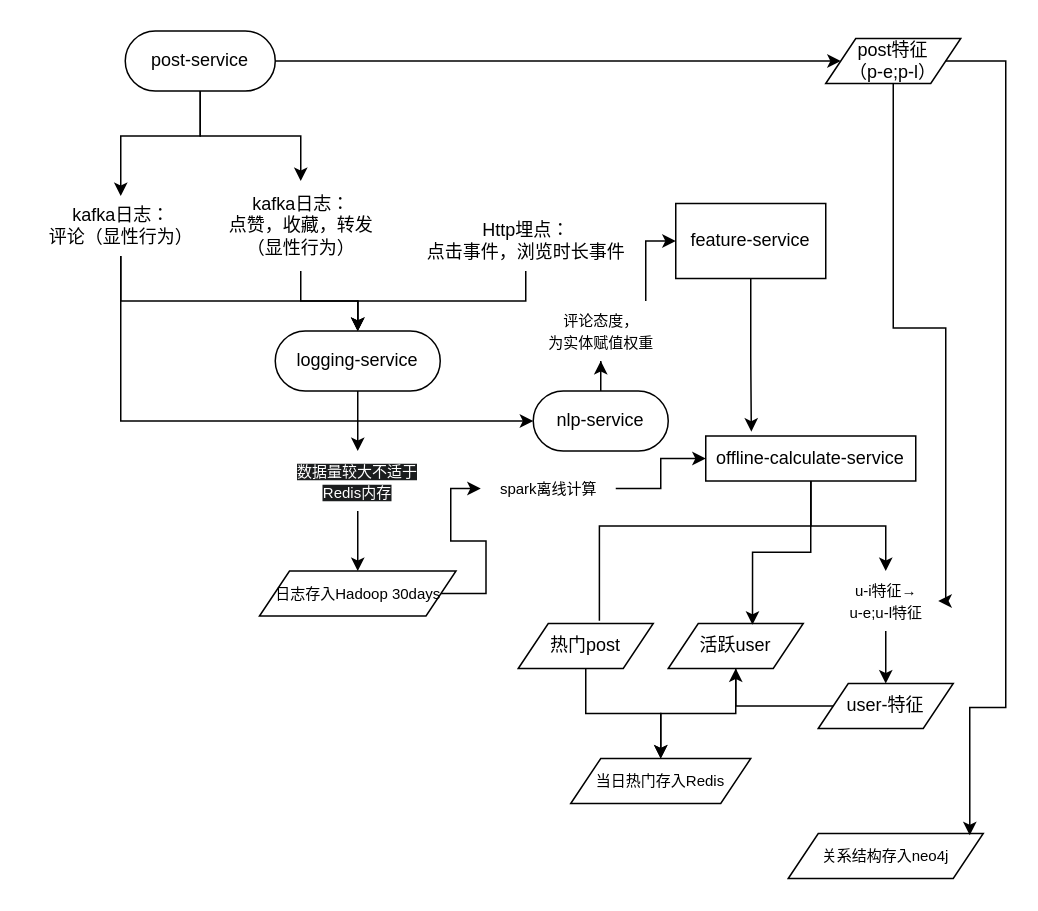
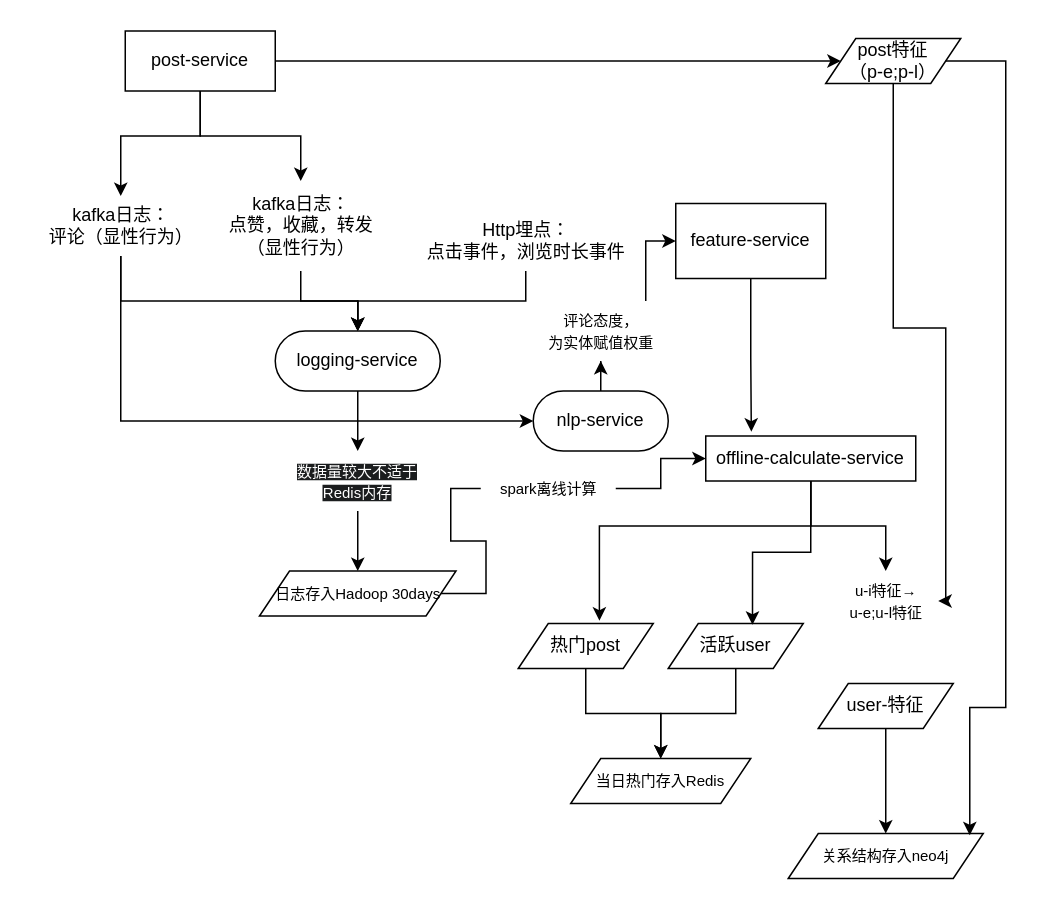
node "post-service": shape rounded rectangle -> rectangle
edge "日志存入Hadoop 30days" -> "spark离线计算": arrowhead classic -> none
edge "offline-calculate-service" -- "热门post": arrowhead none -> classic
edge "u-i特征→ u-e;u-l特征" -> "user-特征": removed
edge "user-特征" -> "活跃user": now "user-特征" -> "关系结构存入neo4j"
